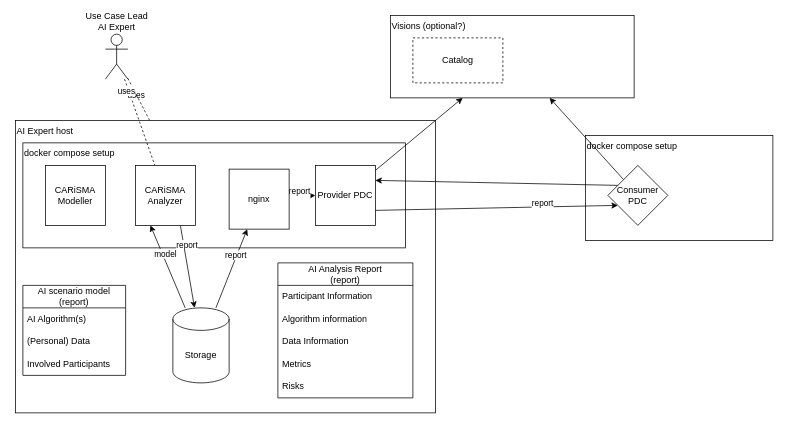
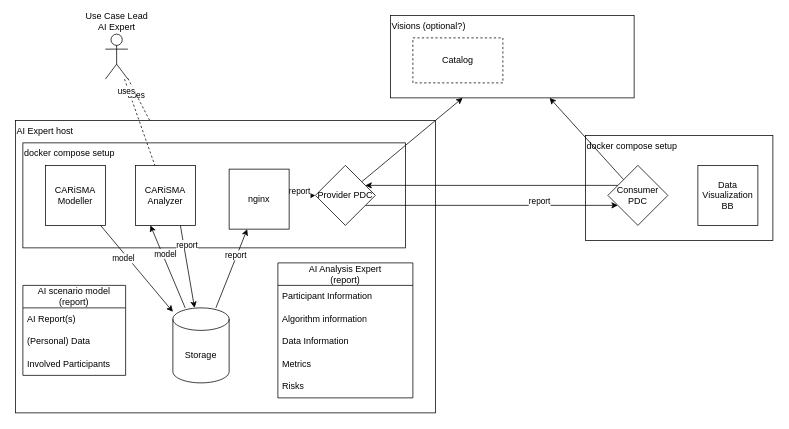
node "Provider PDC": shape rectangle -> diamond
node "Data Visualization BB": added
edge "CARiSMA Modeller" -> "Storage": added, label "model"
node "AI Analysis Report (report)": label "AI Analysis Report (report)" -> "AI Analysis Expert (report)"
node "AI Algorithm(s)": label "AI Algorithm(s)" -> "AI Report(s)"
